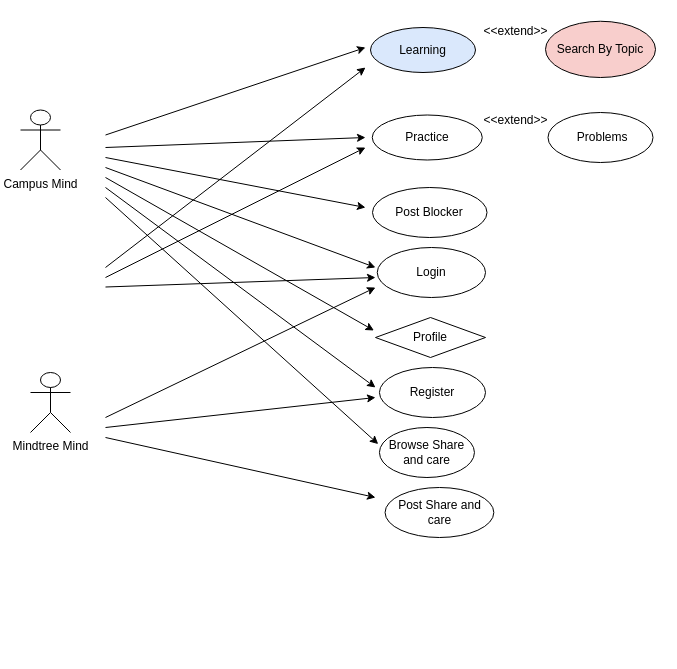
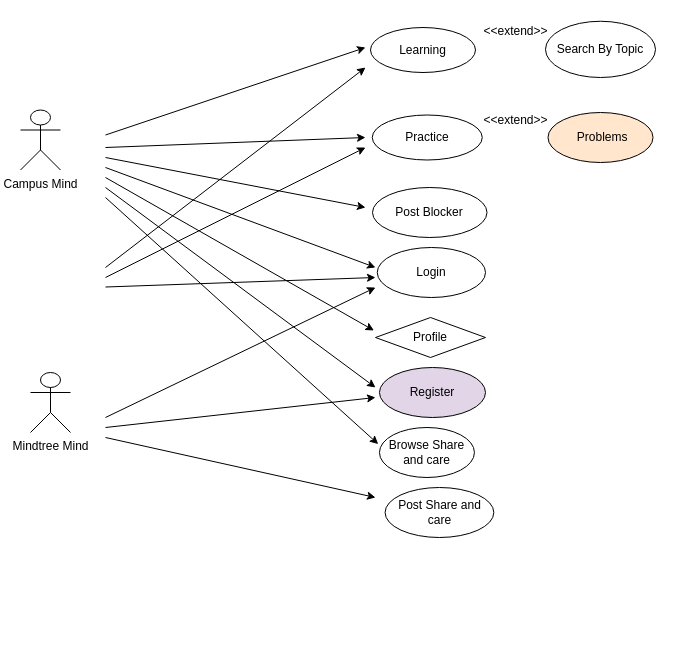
node "Search By Topic": fillcolor #f8cecc -> #ffffff
node "Learning": fillcolor #dae8fc -> #ffffff
node "Problems": fillcolor #ffffff -> #ffe6cc
node "Register": fillcolor #ffffff -> #e1d5e7
